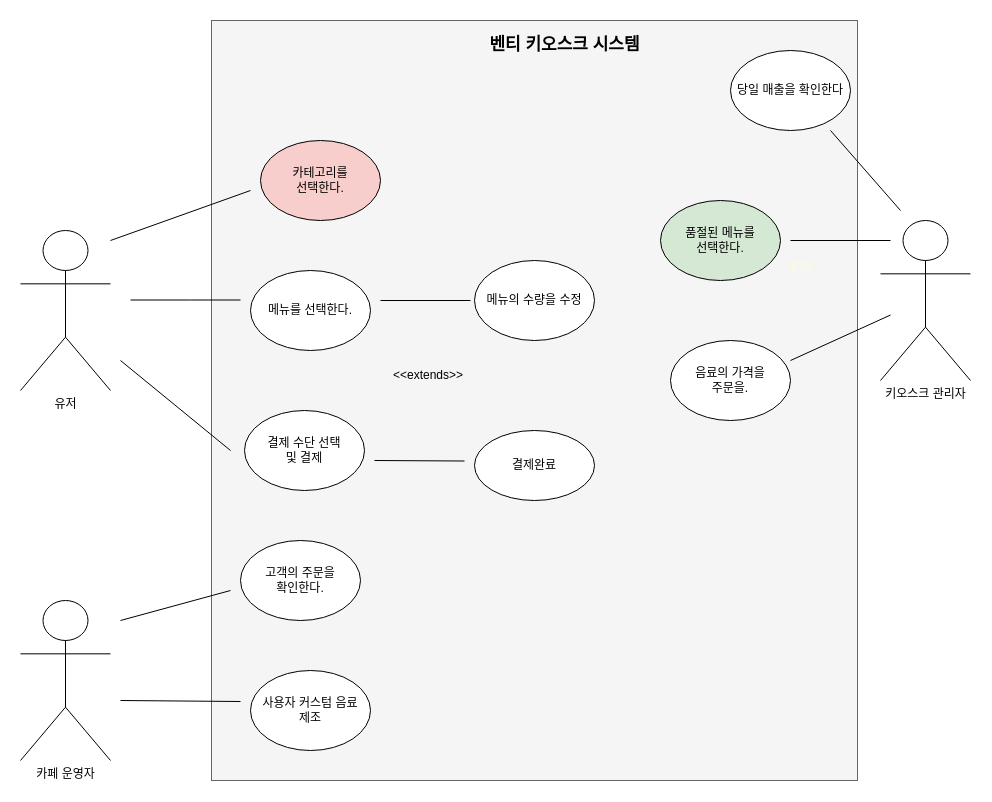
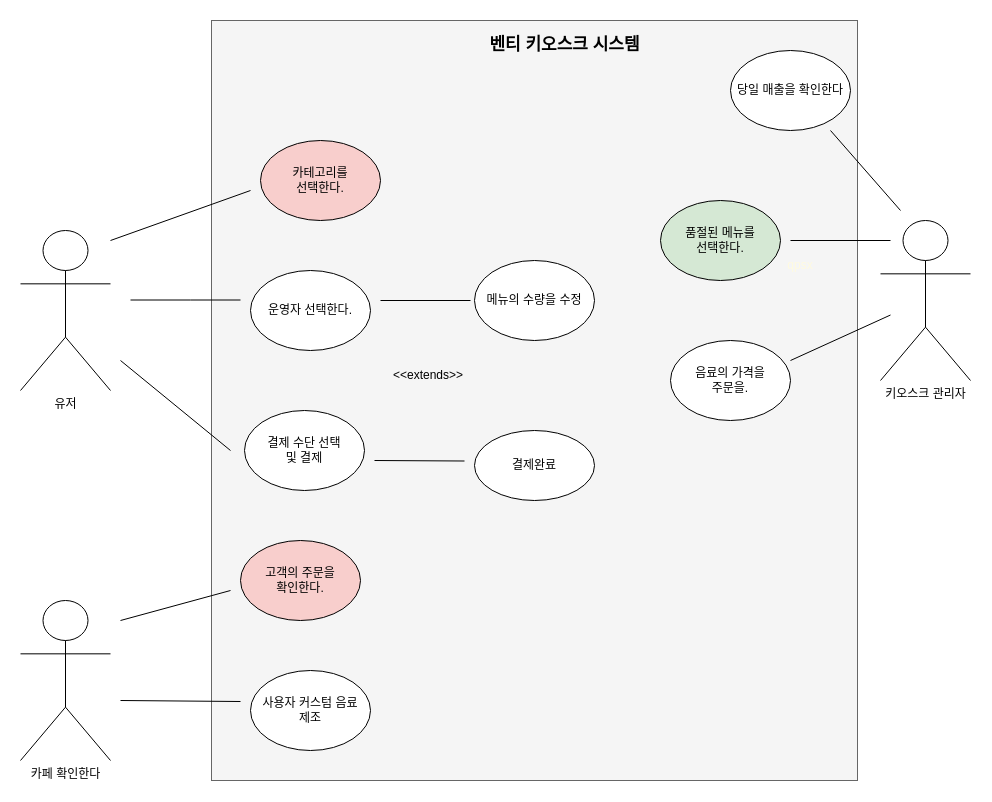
node "메뉴를 선택한다.": label "메뉴를 선택한다." -> "운영자 선택한다."
node "고객의 주문을 확인한다.": fillcolor #ffffff -> #f8cecc
node "카페 운영자": label "카페 운영자" -> "카페 확인한다"
